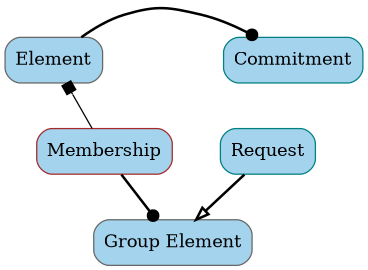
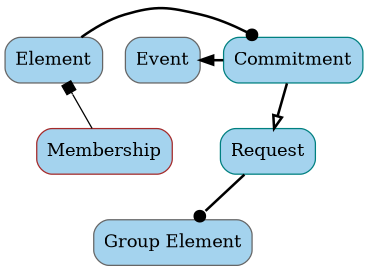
node "Event": added
edge "Commitment" -> "Request": added
edge "Membership" -> "Group Element": removed
edge "Request" -> "Group Element": arrowhead onormal -> dot
